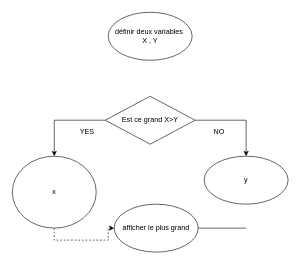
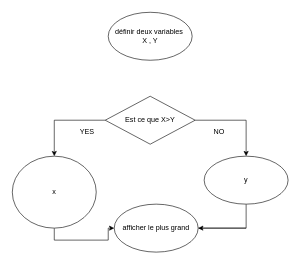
node "Est ce grand X>Y": label "Est ce grand X>Y" -> "Est ce que X>Y"
edge "y" -> "afficher le plus grand": added
edge "x" -> "afficher le plus grand": style dashed -> solid
